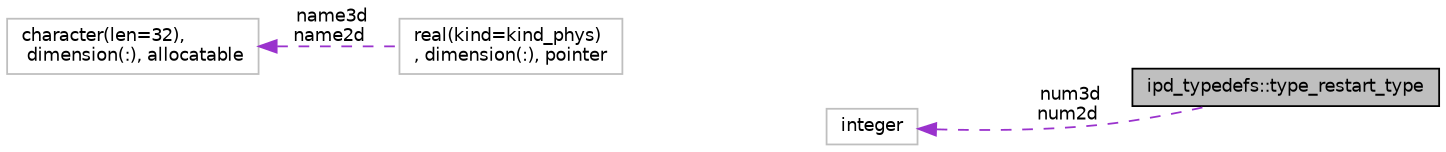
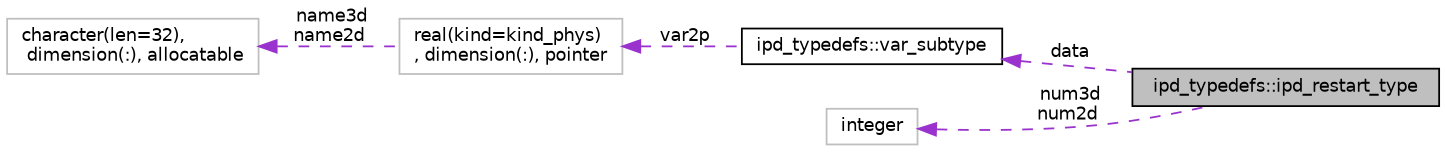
node "ipd_typedefs::var_subtype": added
node "ipd_typedefs::type_restart_type": label "ipd_typedefs::type_restart_type" -> "ipd_typedefs::ipd_restart_type"
